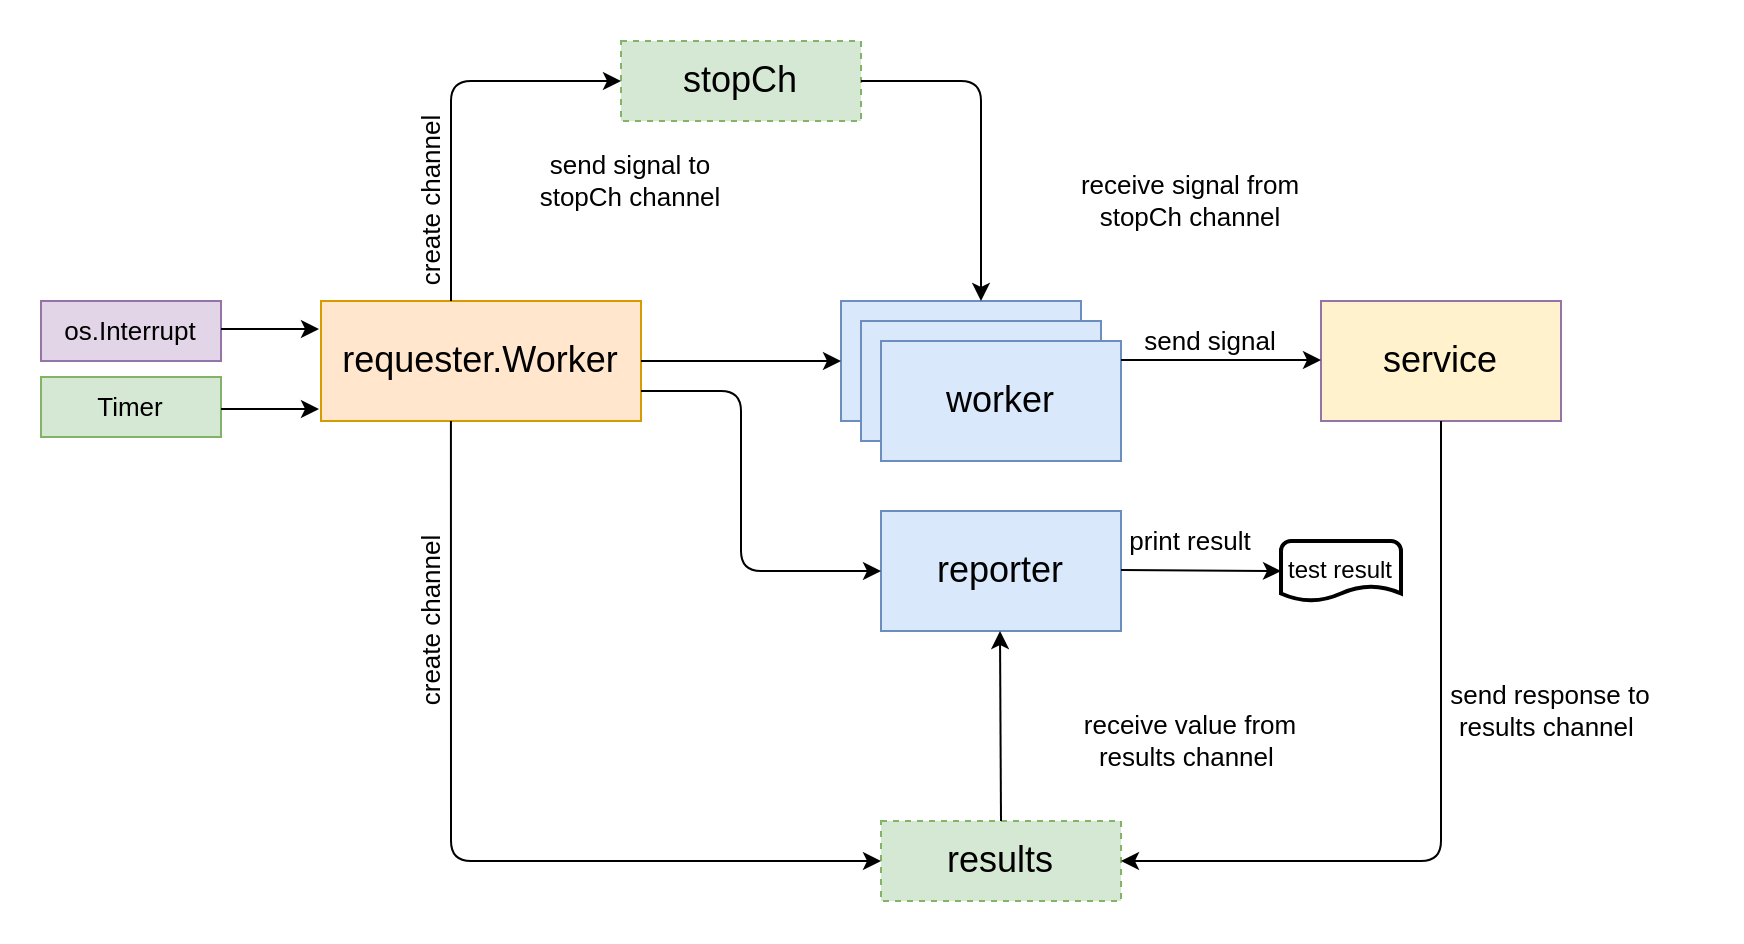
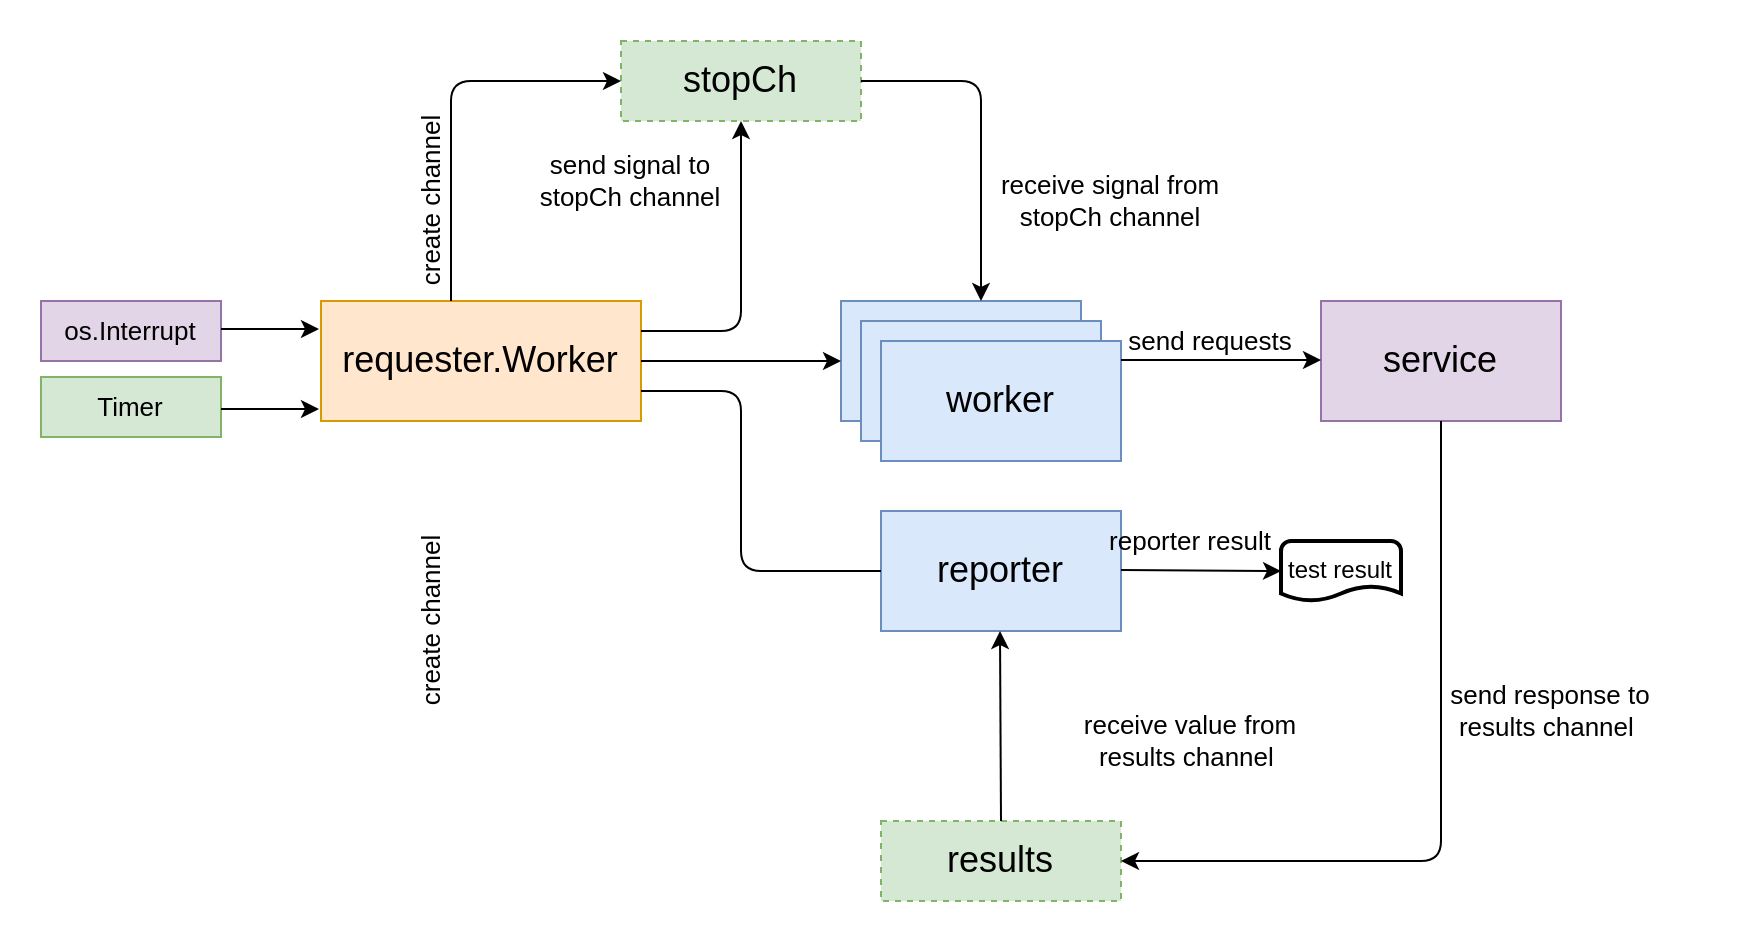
node "receive signal from stopCh channel": moved (1191, 201) -> (1111, 201)
edge "requester.Worker" -> "stopCh": added
node "send signal": label "send signal" -> "send requests"
node "service": fillcolor #fff2cc -> #e1d5e7
node "print result": label "print result" -> "reporter result"
edge "requester.Worker" -> "reporter": arrowhead classic -> none
edge "requester.Worker" -> "results": removed
